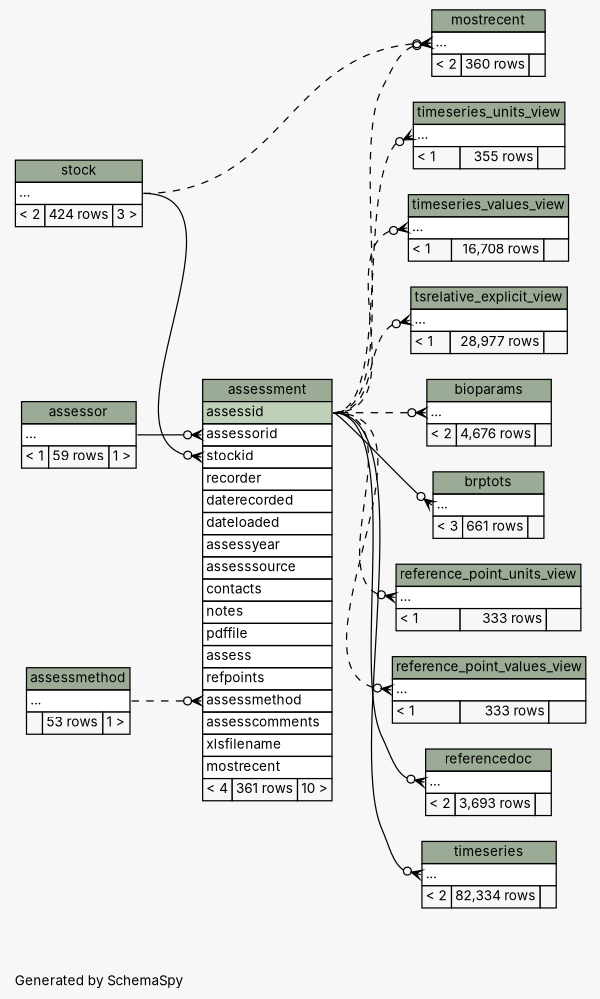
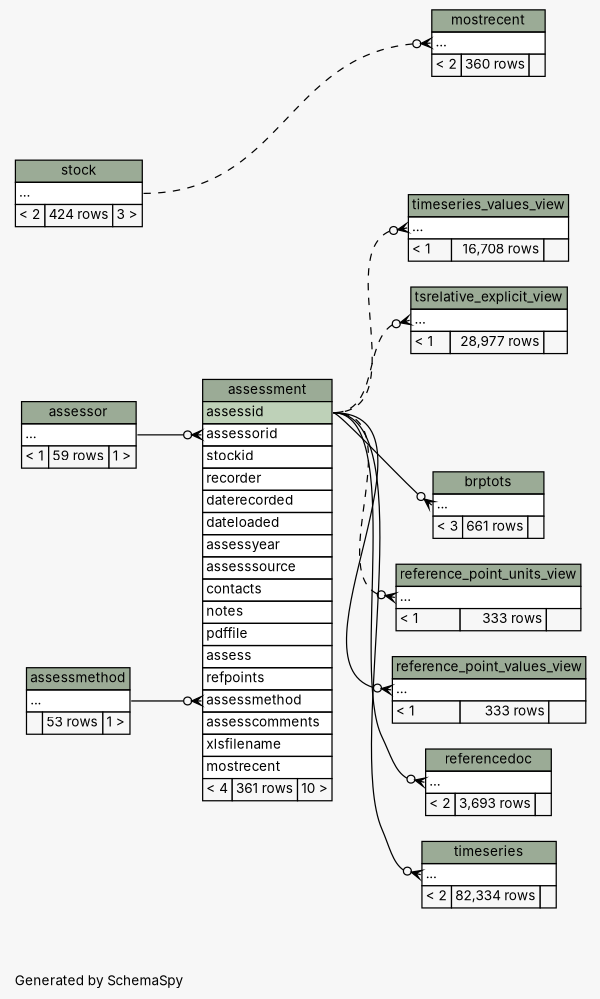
node "timeseries_units_view": removed
edge "assessment" -> "mostrecent": removed
edge "stock" -> "assessment": removed
node "bioparams": removed
edge "assessment" -> "reference_point_values_view": style dashed -> solid
edge "assessmethod" -> "assessment": style dashed -> solid
